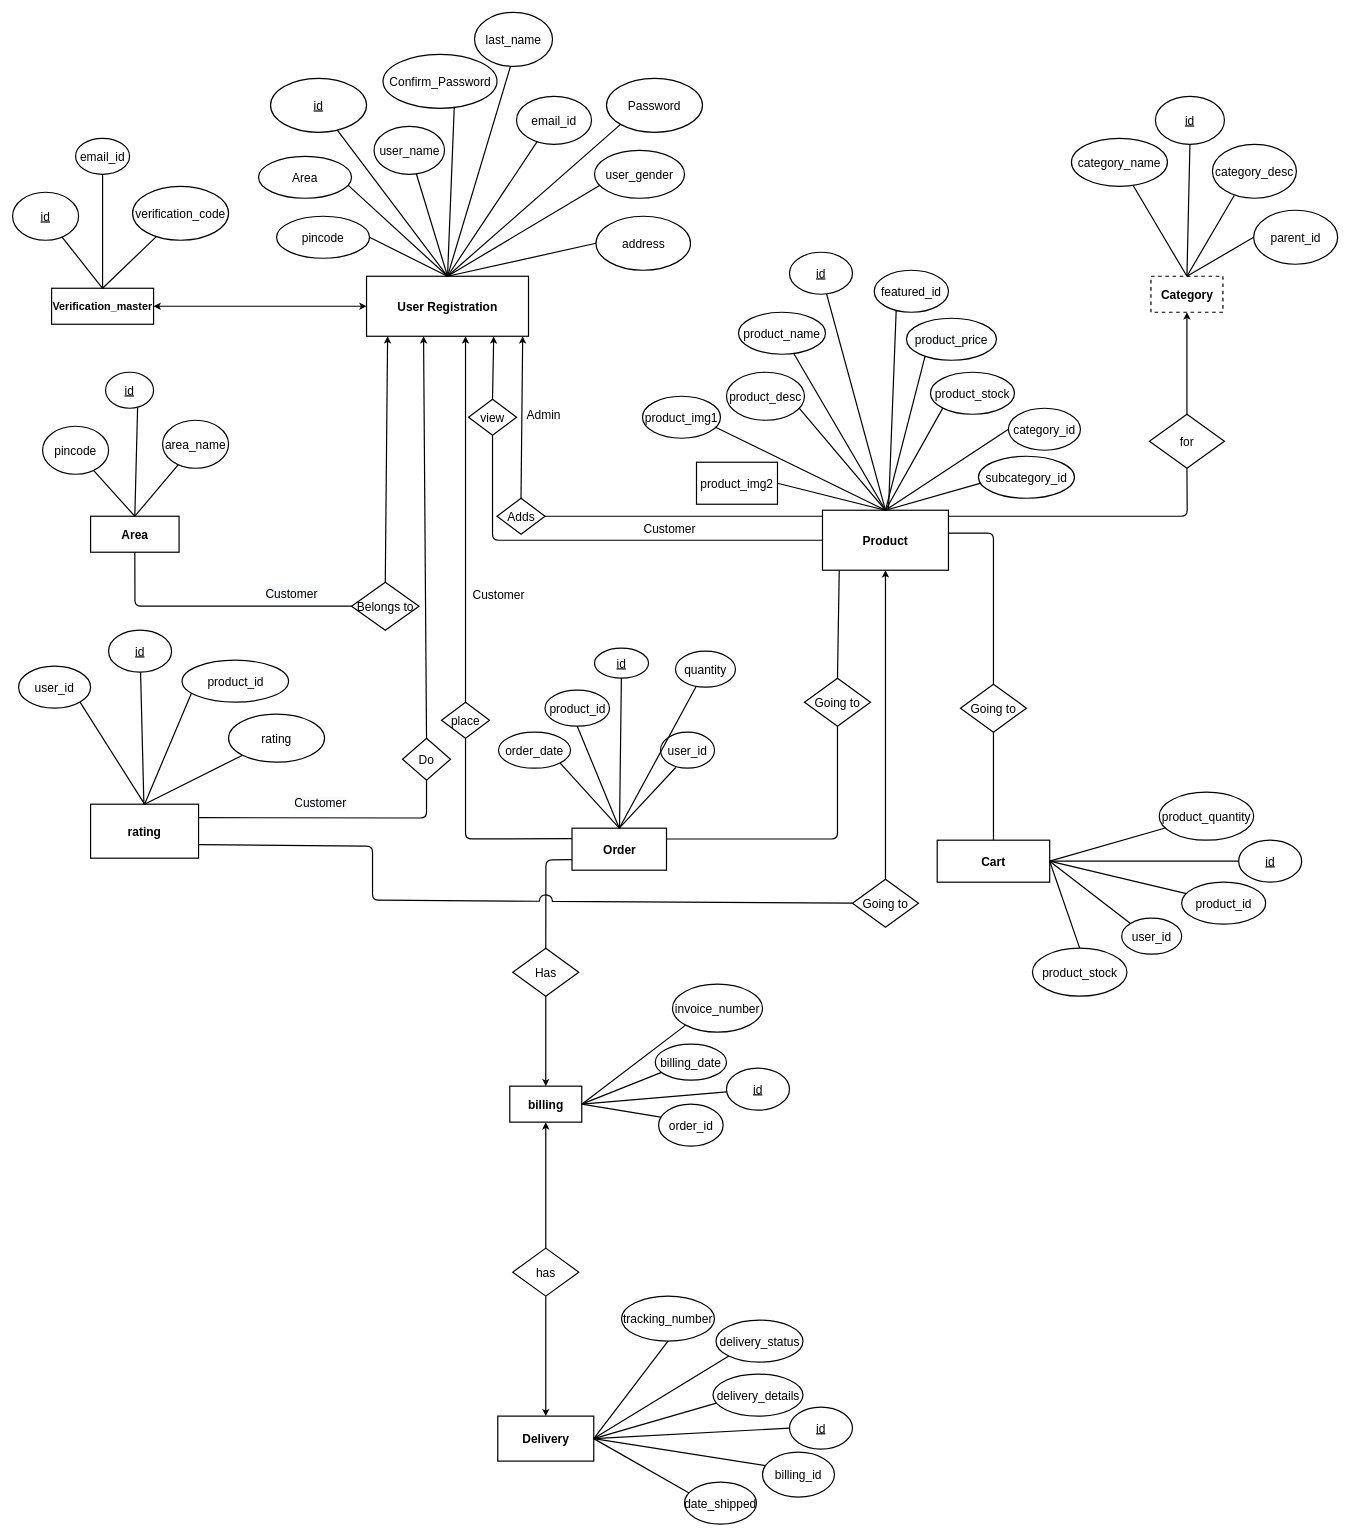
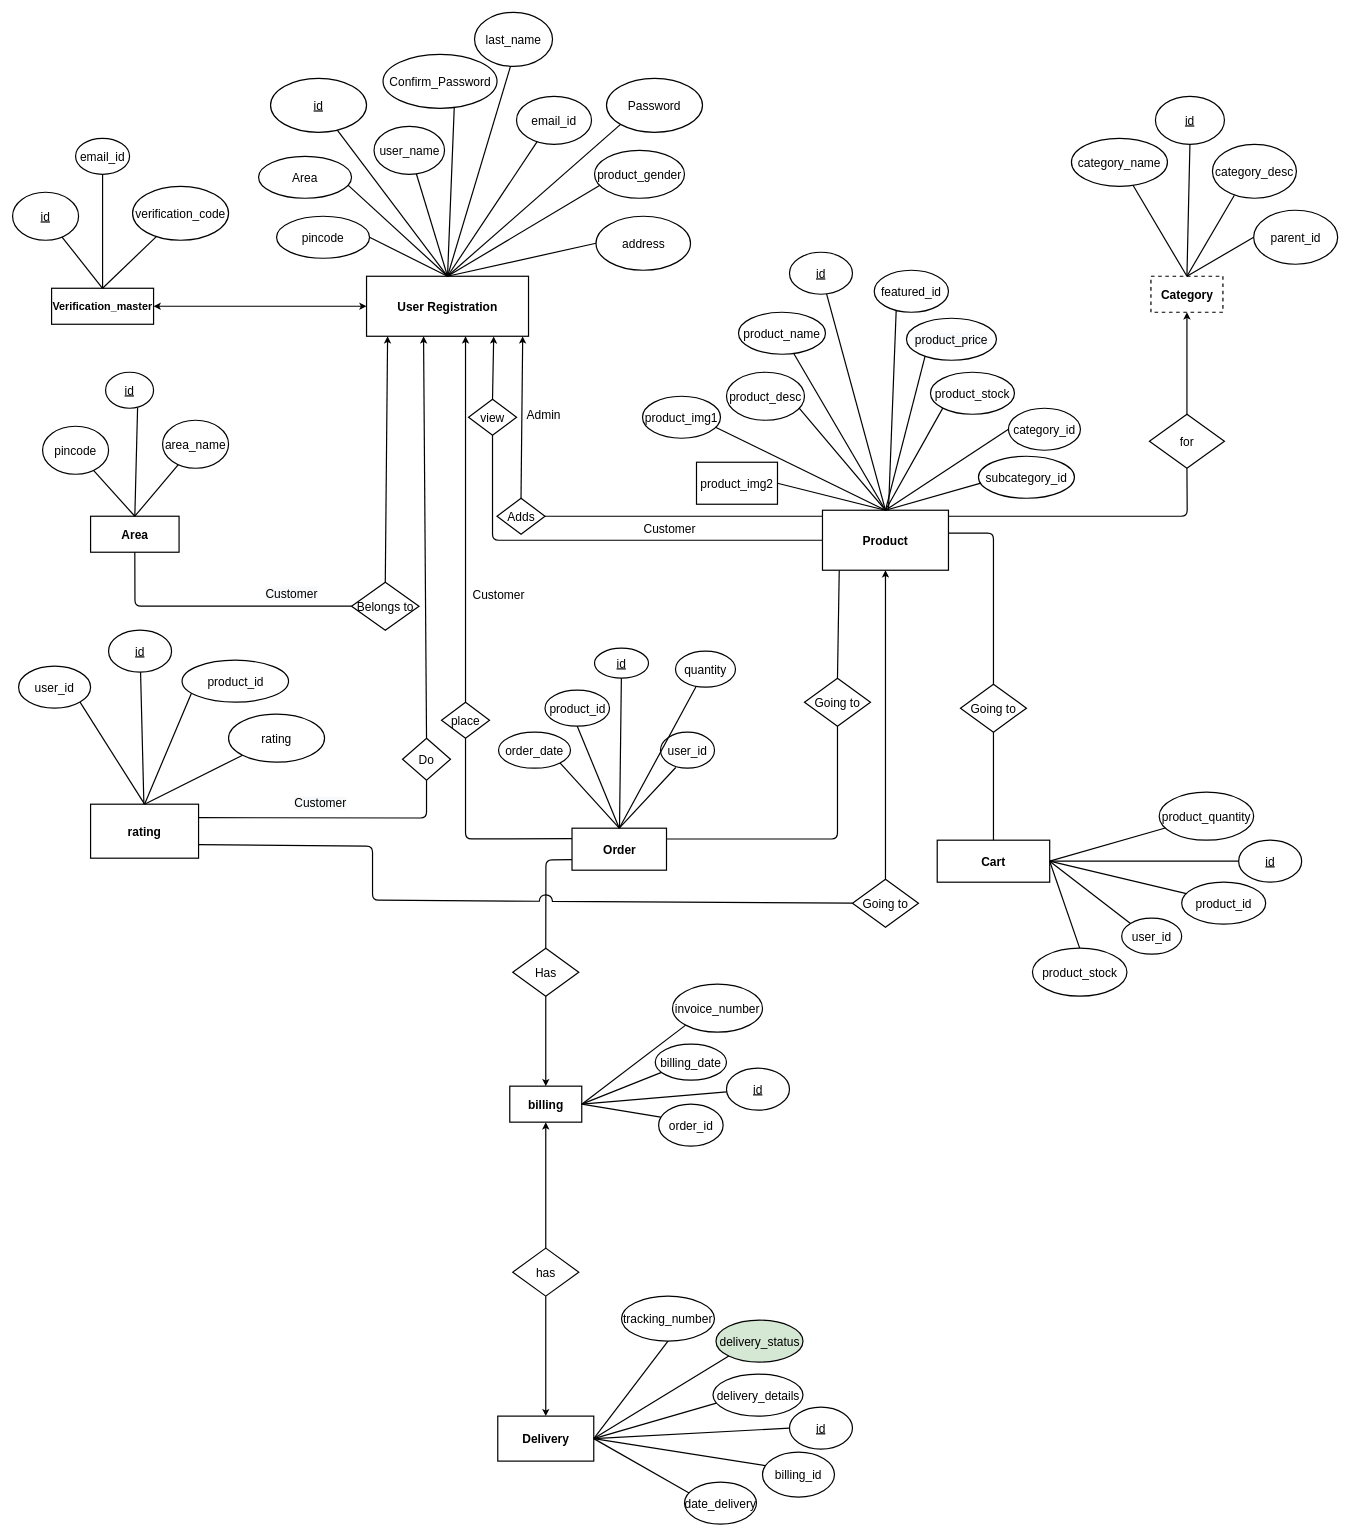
node "user_gender": label "user_gender" -> "product_gender"
node "delivery_status": fillcolor #ffffff -> #d5e8d4
node "date_shipped": label "date_shipped" -> "date_delivery"
